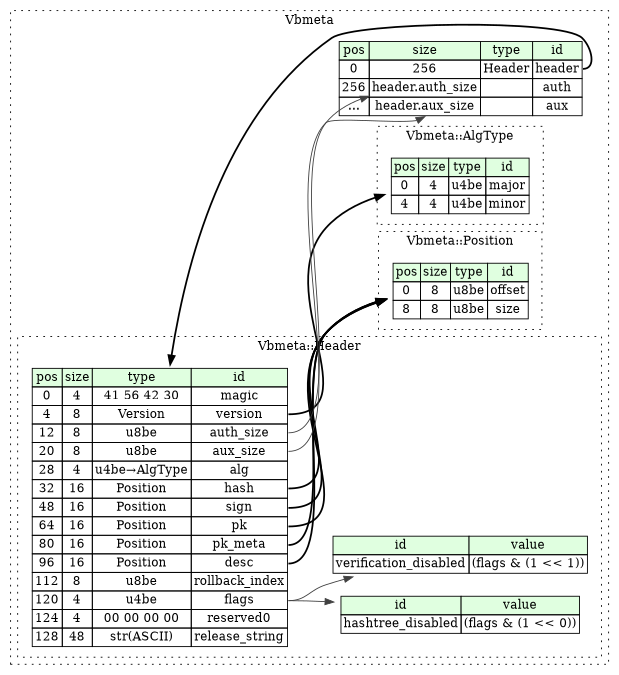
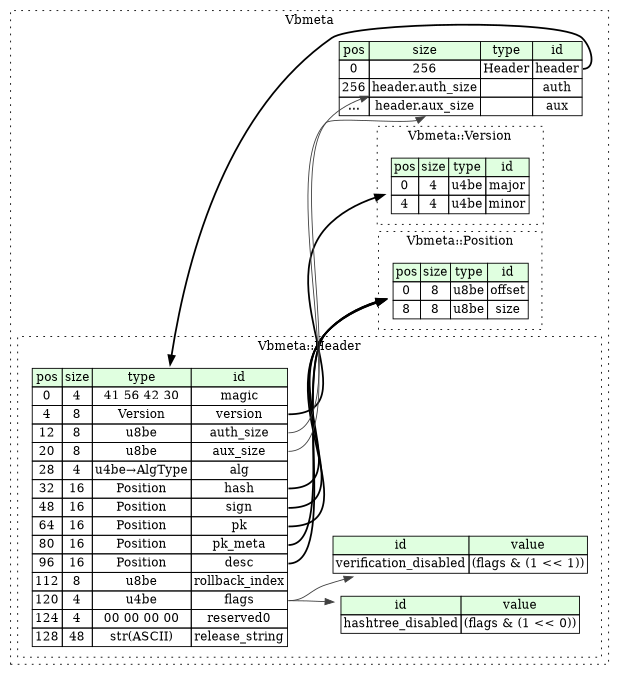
cluster "Vbmeta::AlgType": label "Vbmeta::AlgType" -> "Vbmeta::Version"
